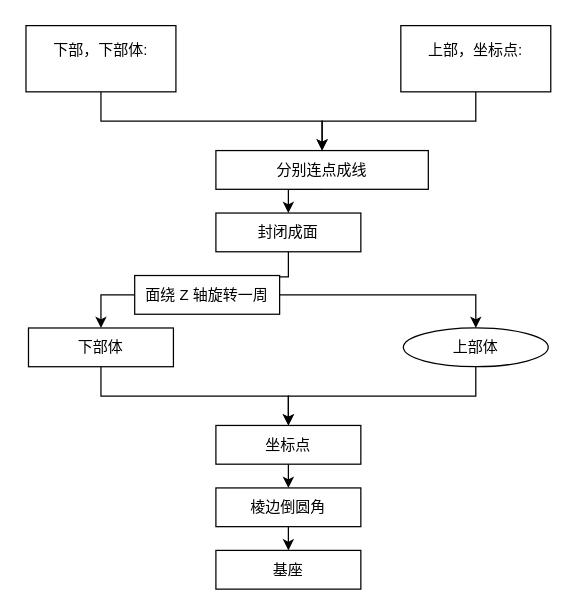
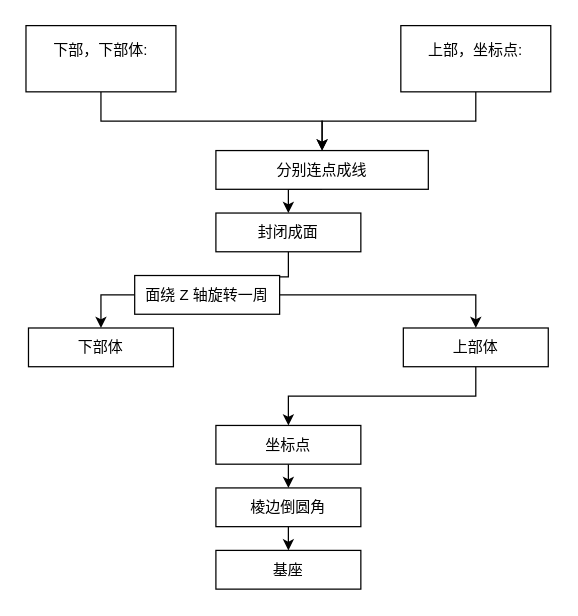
node "上部体": shape ellipse -> rectangle
edge "下部体" -> "坐标点": removed
